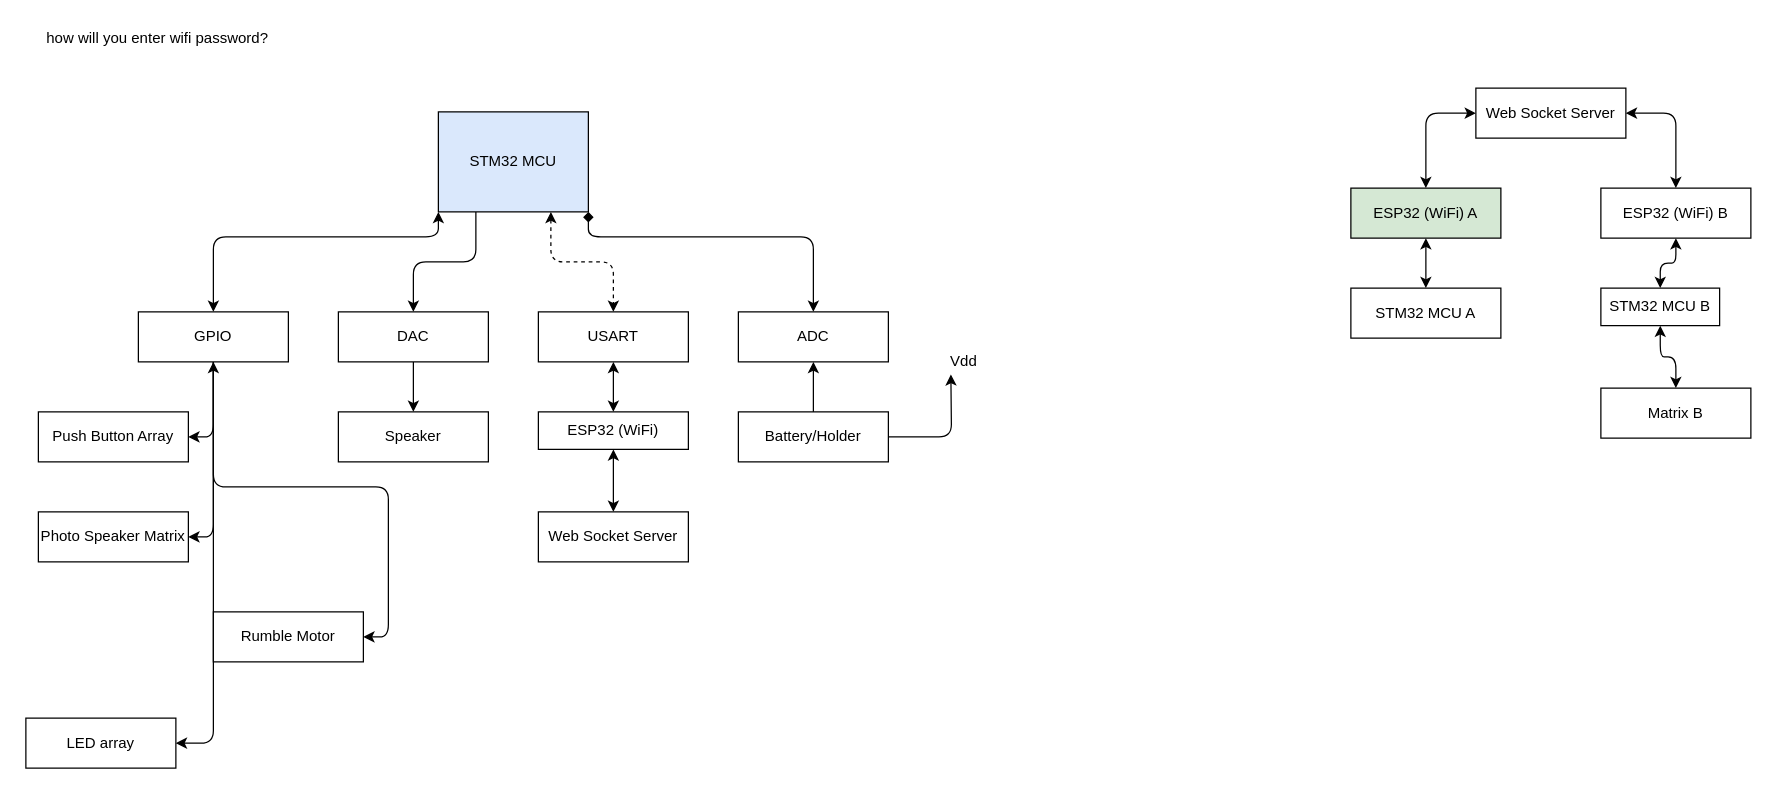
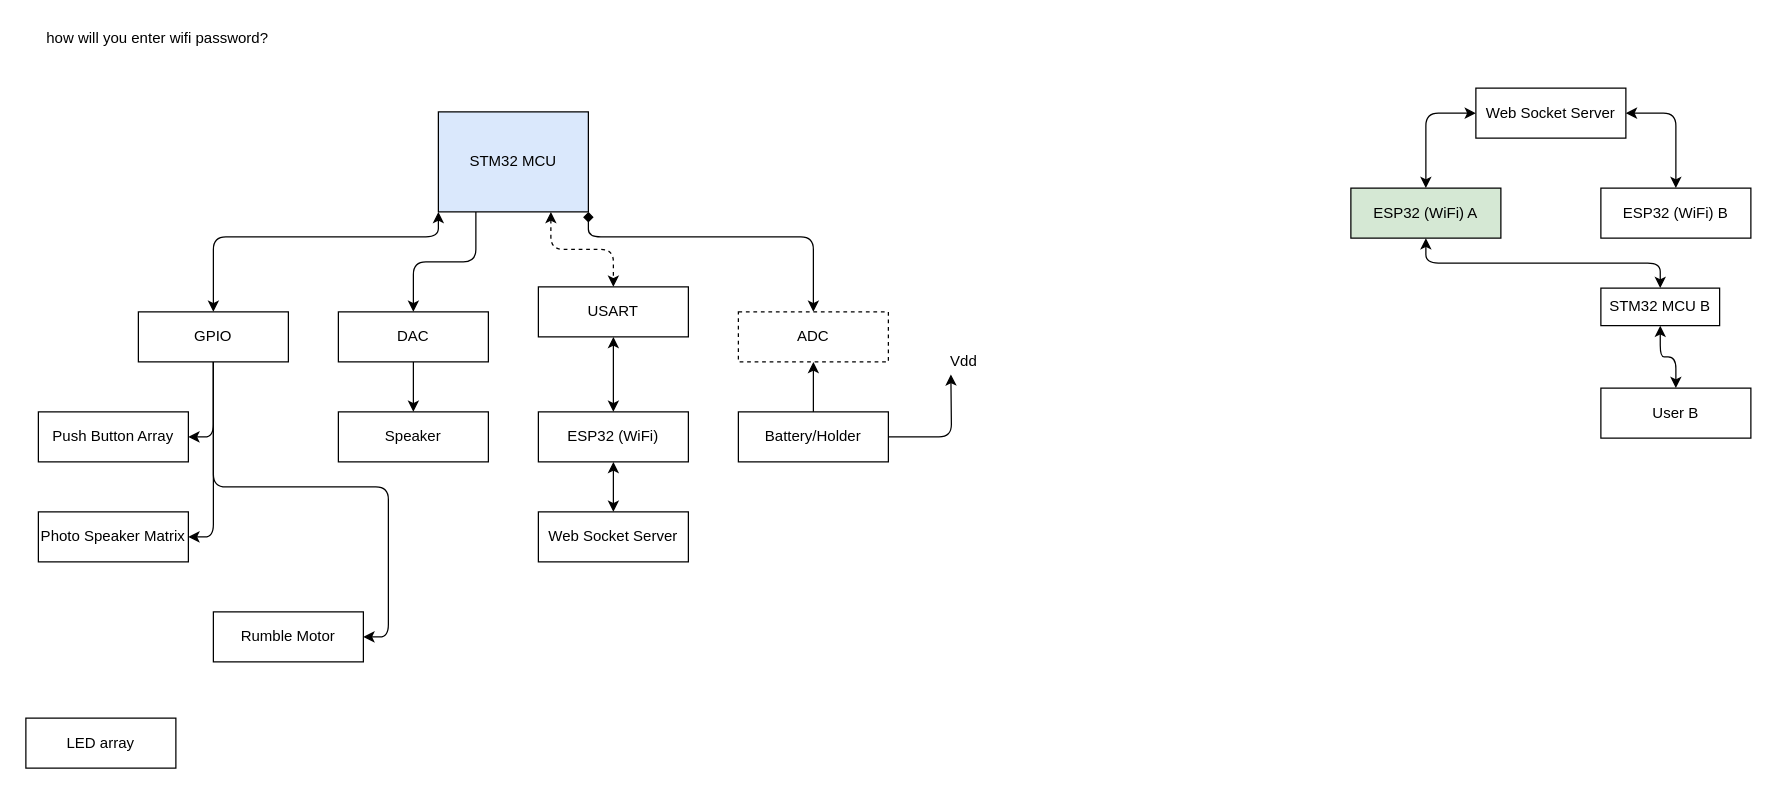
edge "ESP32 (WiFi) B" -- "STM32 MCU B": now "ESP32 (WiFi) A" -- "STM32 MCU B"
edge "ESP32 (WiFi) A" -- "STM32 MCU A": removed
node "STM32 MCU A": removed
node "USART": moved (613, 337) -> (613, 312)
node "ADC": style solid -> dashed
node "Matrix B": label "Matrix B" -> "User B"
node "ESP32 (WiFi)": size 150x38 -> 150x50
edge "GPIO" -- "LED array": removed
